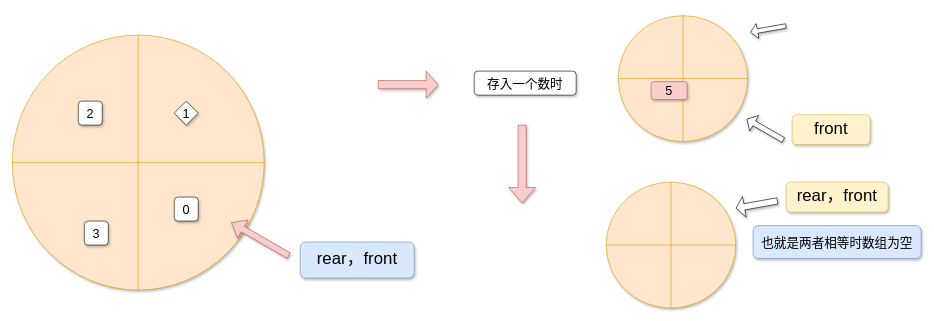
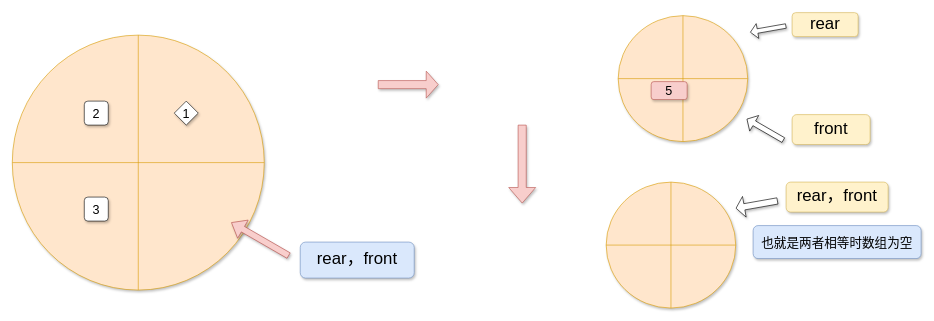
node "rear": added
node "存入一个数时": removed
node "2": moved (90, 113) -> (96, 113)
node "0": removed
node "3": moved (96, 233) -> (96, 209)
